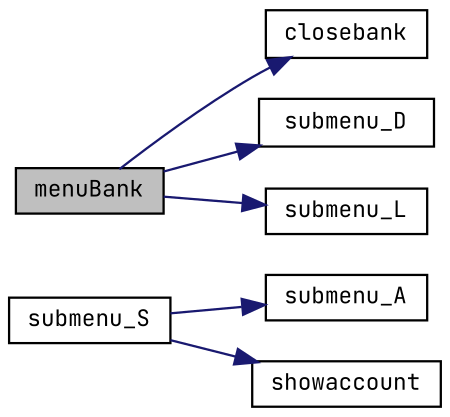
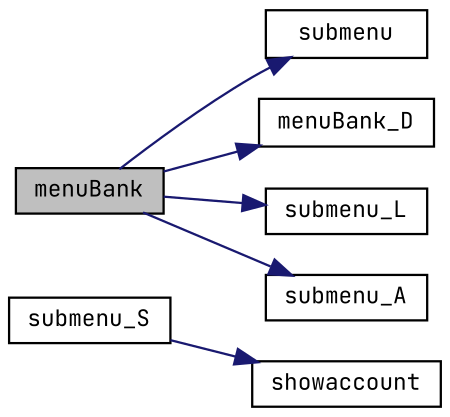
node "closebank": label "closebank" -> "submenu"
node "submenu_D": label "submenu_D" -> "menuBank_D"
edge "submenu_S" -> "submenu_A": now "menuBank" -> "submenu_A"
